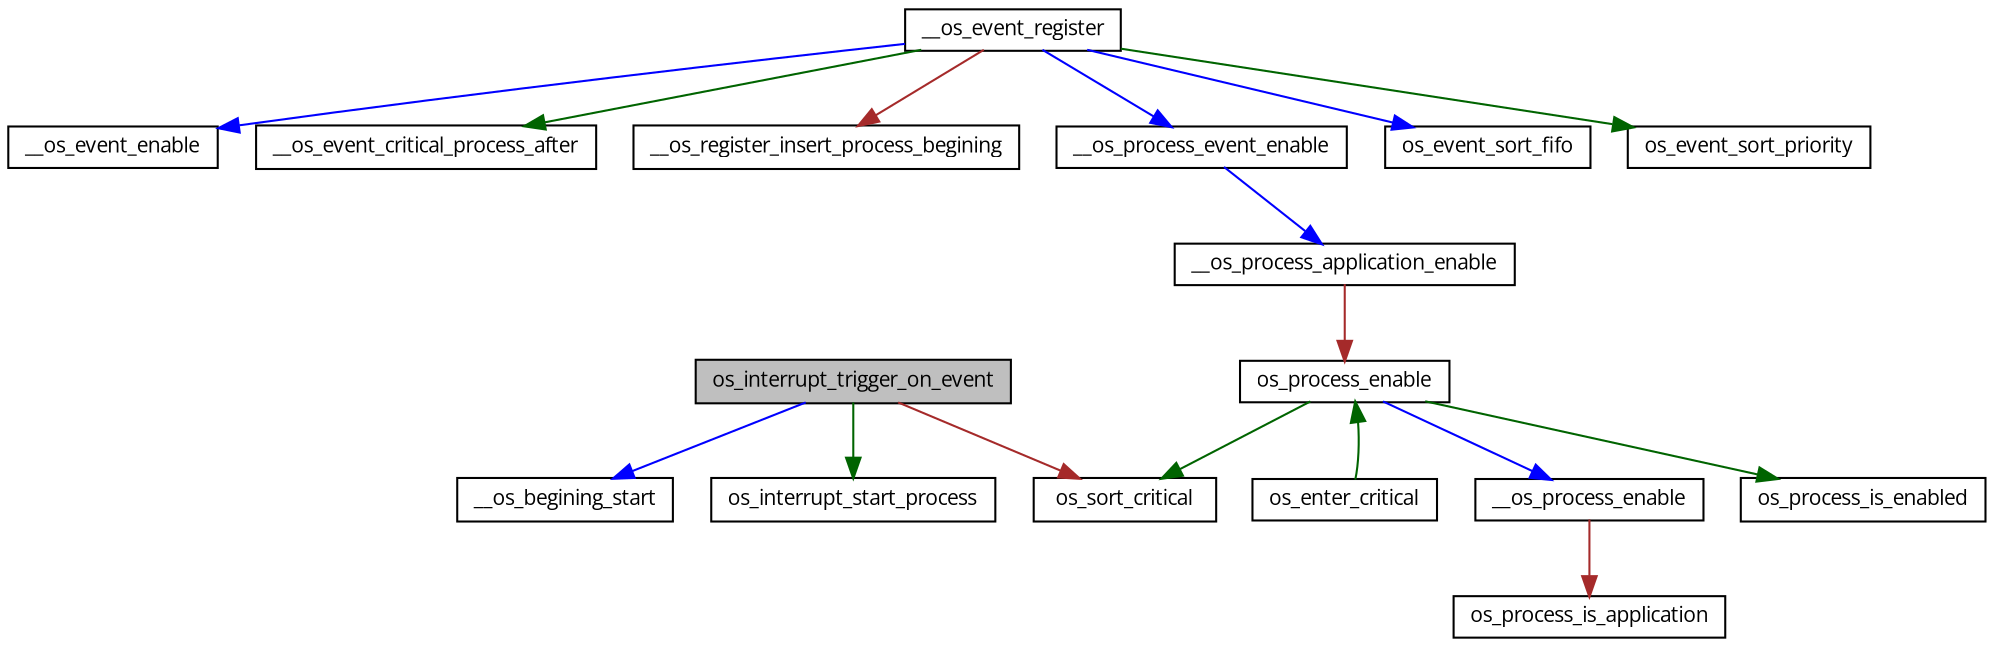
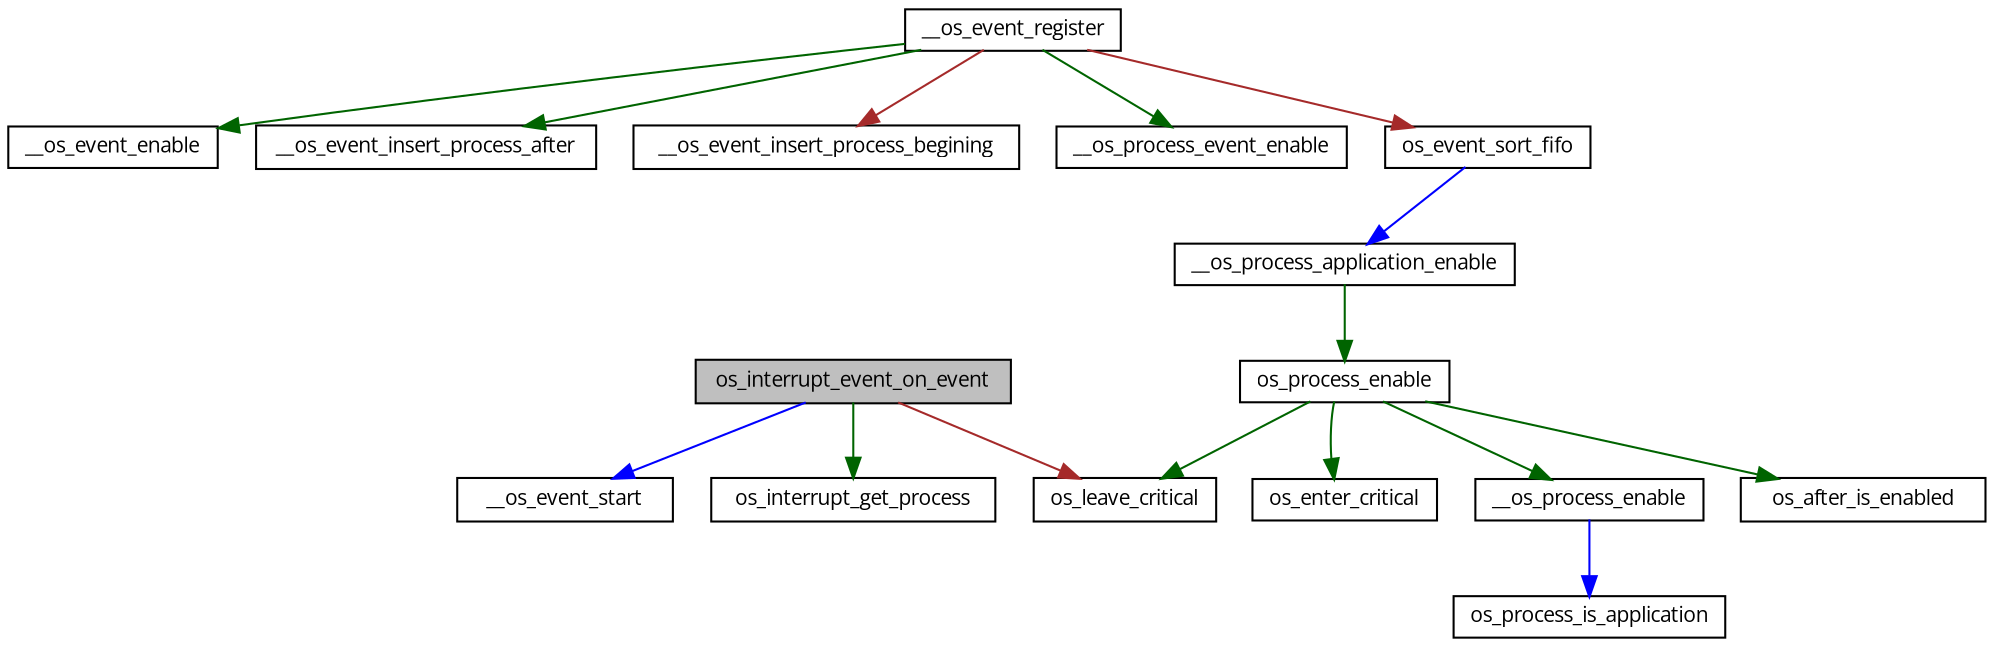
edge "__os_event_register" -> "__os_event_enable": color blue -> darkgreen
edge "__os_event_register" -> "__os_process_event_enable": color blue -> darkgreen
edge "__os_event_register" -> "os_event_sort_fifo": color blue -> brown
node "__os_event_critical_process_after": label "__os_event_critical_process_after" -> "__os_event_insert_process_after"
node "__os_register_insert_process_begining": label "__os_register_insert_process_begining" -> "__os_event_insert_process_begining"
node "os_event_sort_priority": removed
edge "__os_process_event_enable" -> "__os_process_application_enable": now "os_event_sort_fifo" -> "__os_process_application_enable"
edge "__os_process_application_enable" -> "os_process_enable": color brown -> darkgreen
node "os_interrupt_trigger_on_event": label "os_interrupt_trigger_on_event" -> "os_interrupt_event_on_event"
edge "os_process_enable" -> "__os_process_enable": color blue -> darkgreen
edge "os_enter_critical" -> "os_process_enable": reversed
node "__os_begining_start": label "__os_begining_start" -> "__os_event_start"
node "os_interrupt_start_process": label "os_interrupt_start_process" -> "os_interrupt_get_process"
node "os_sort_critical": label "os_sort_critical" -> "os_leave_critical"
node "os_process_is_enabled": label "os_process_is_enabled" -> "os_after_is_enabled"
edge "__os_process_enable" -> "os_process_is_application": color brown -> blue
